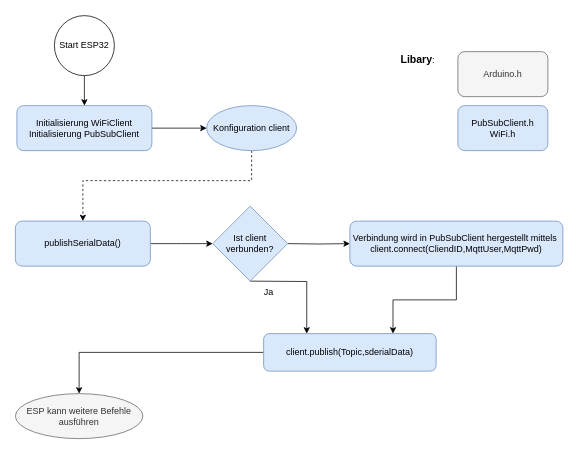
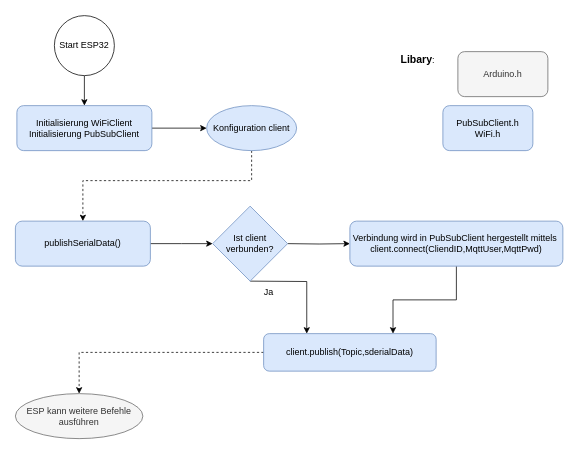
node "PubSubClient.h WiFi.h": moved (503, 128) -> (488, 128)
edge "client.publish(Topic,sderialData)" -> "ESP kann weitere Befehle ausführen": style solid -> dashed
